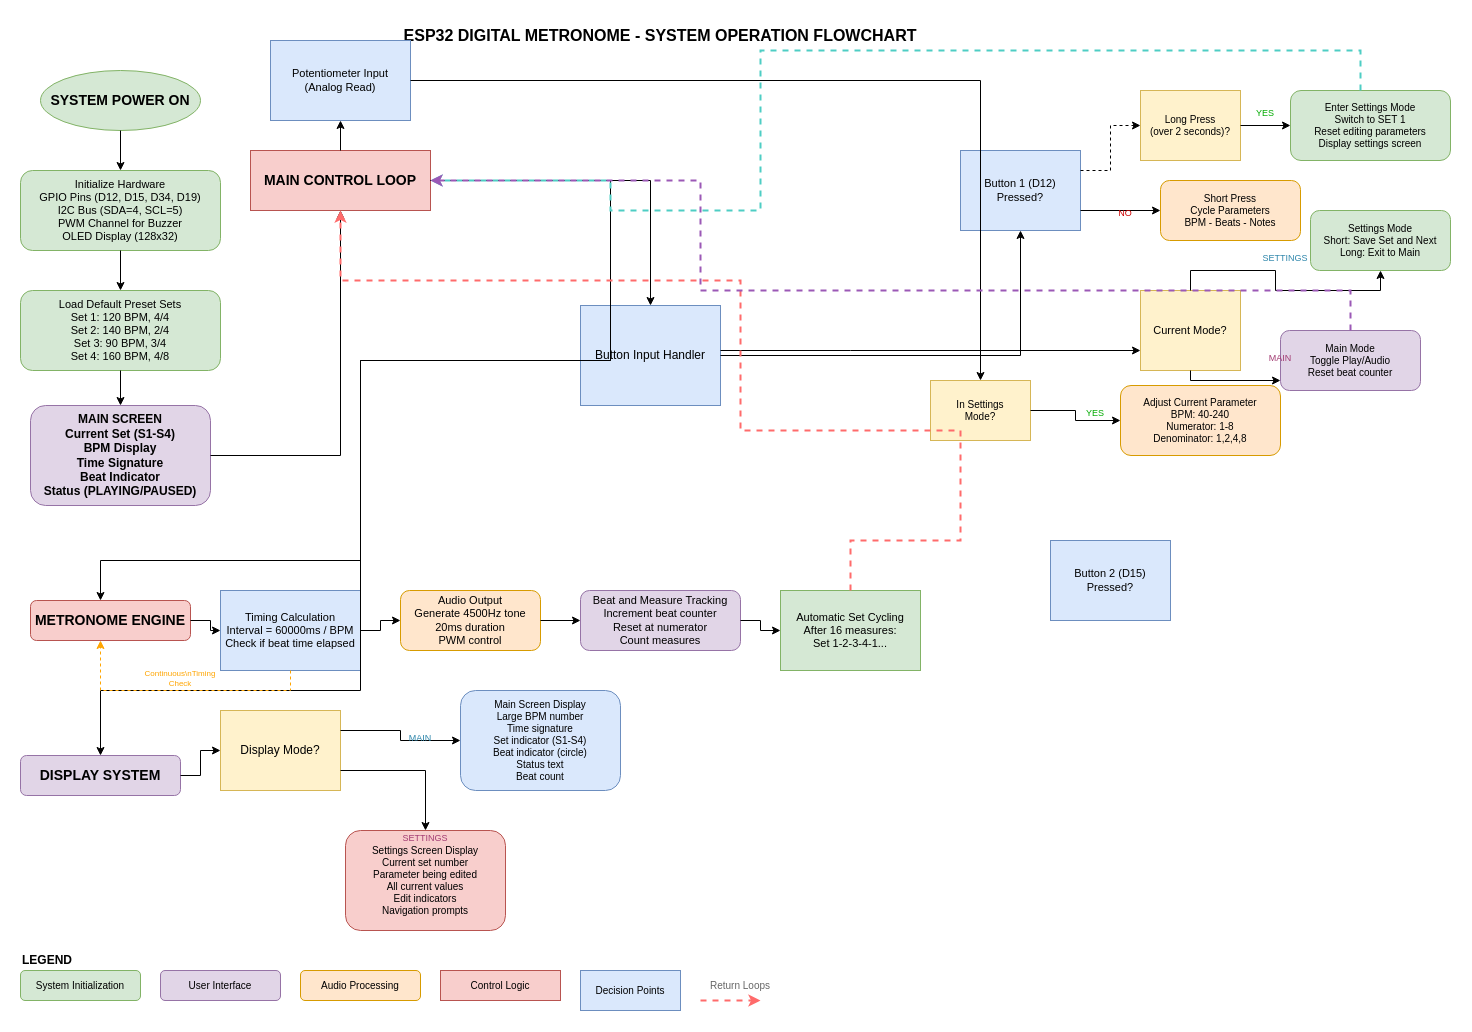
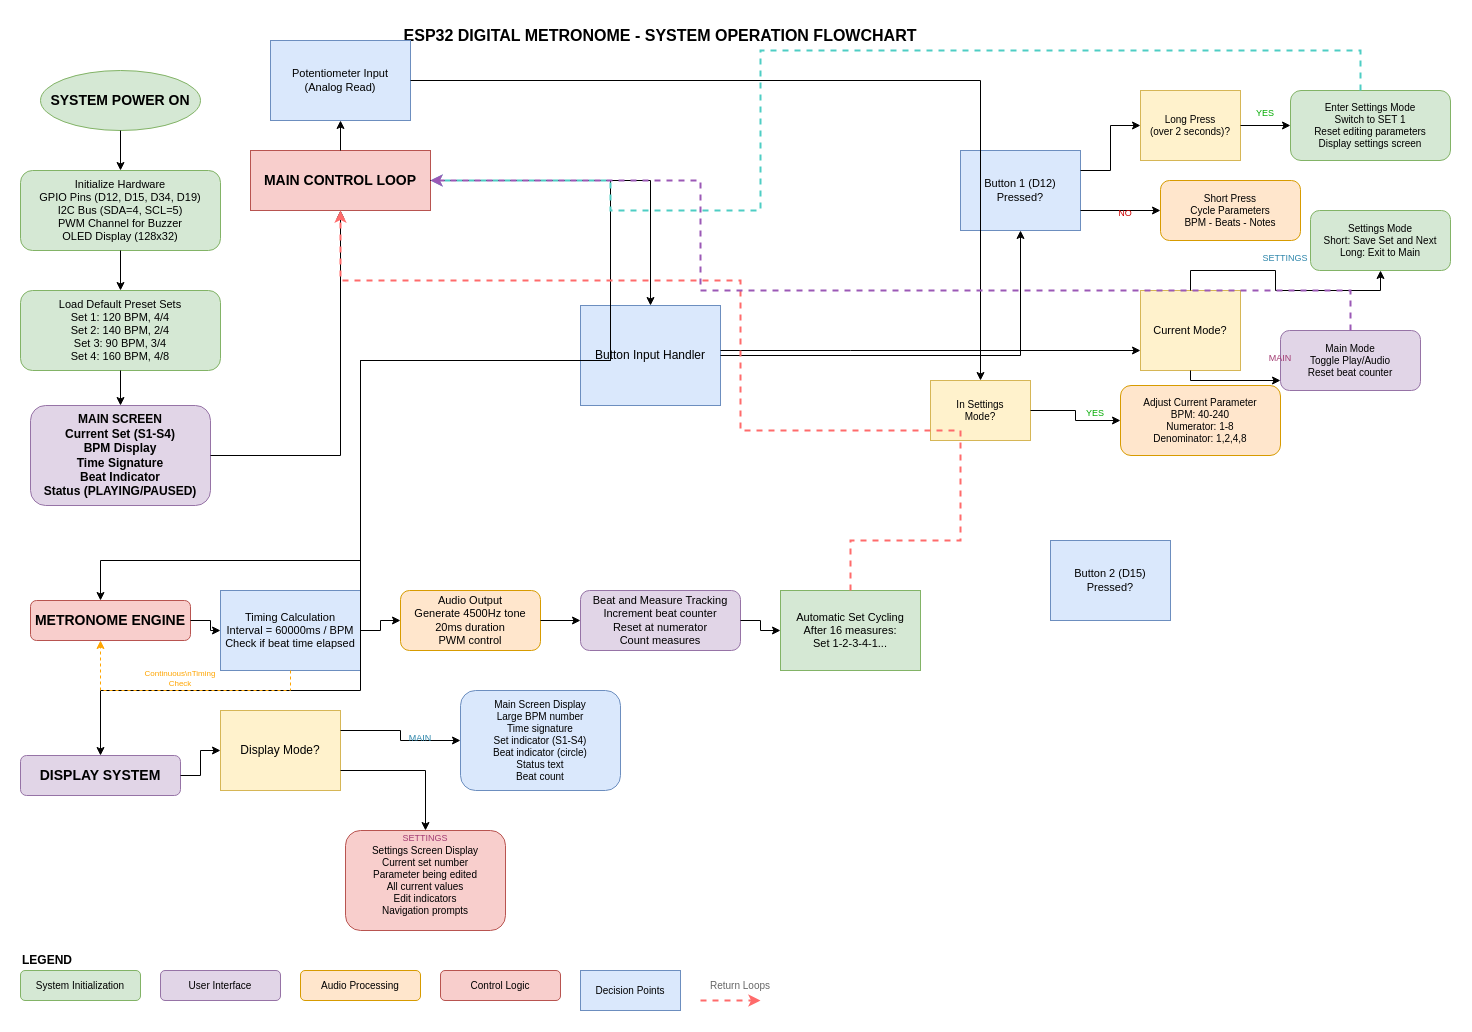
edge "Button 1 (D12) Pressed?" -> "Long Press (over 2 seconds)?": style dashed -> solid
node "Control Logic": shape rectangle -> rounded rectangle
